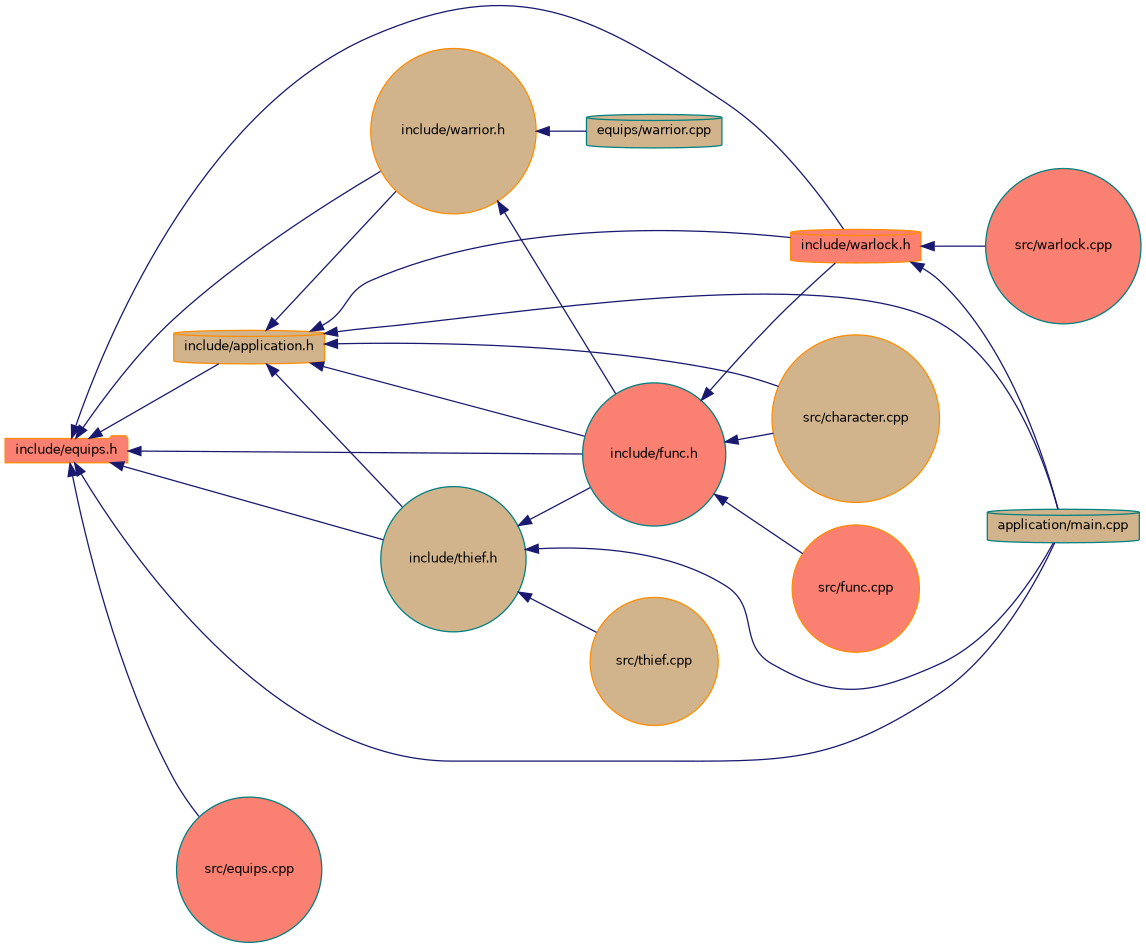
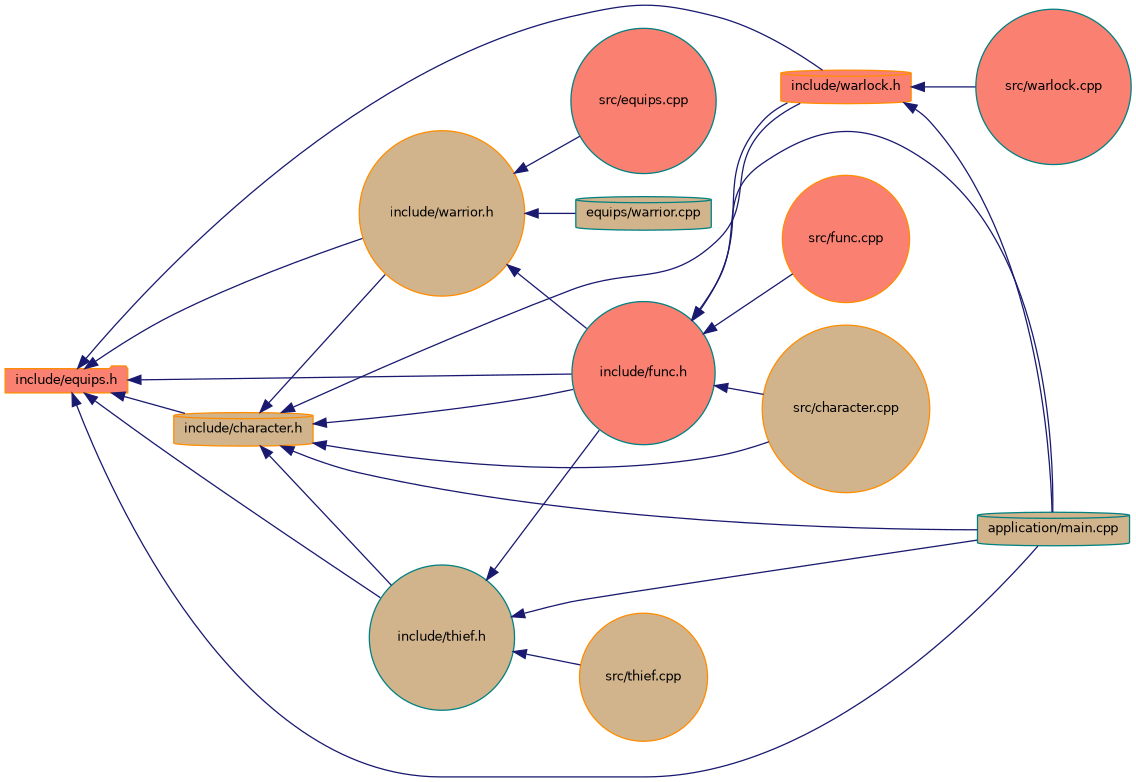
edge "application/main.cpp" -> "include/func.h": added
node "include/application.h": label "include/application.h" -> "include/character.h"
edge "src/equips.cpp" -> "include/equips.h": now "src/equips.cpp" -> "include/warrior.h"
